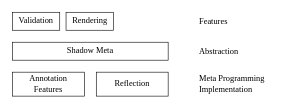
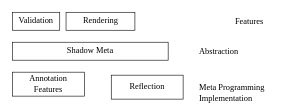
node "Rendering": size 47x18 -> 69x18
node "Features": moved (213, 21) -> (249, 21)
node "Reflection": moved (132, 84) -> (147, 87)
node "Meta Programming Implementation": moved (234, 84) -> (234, 93)
